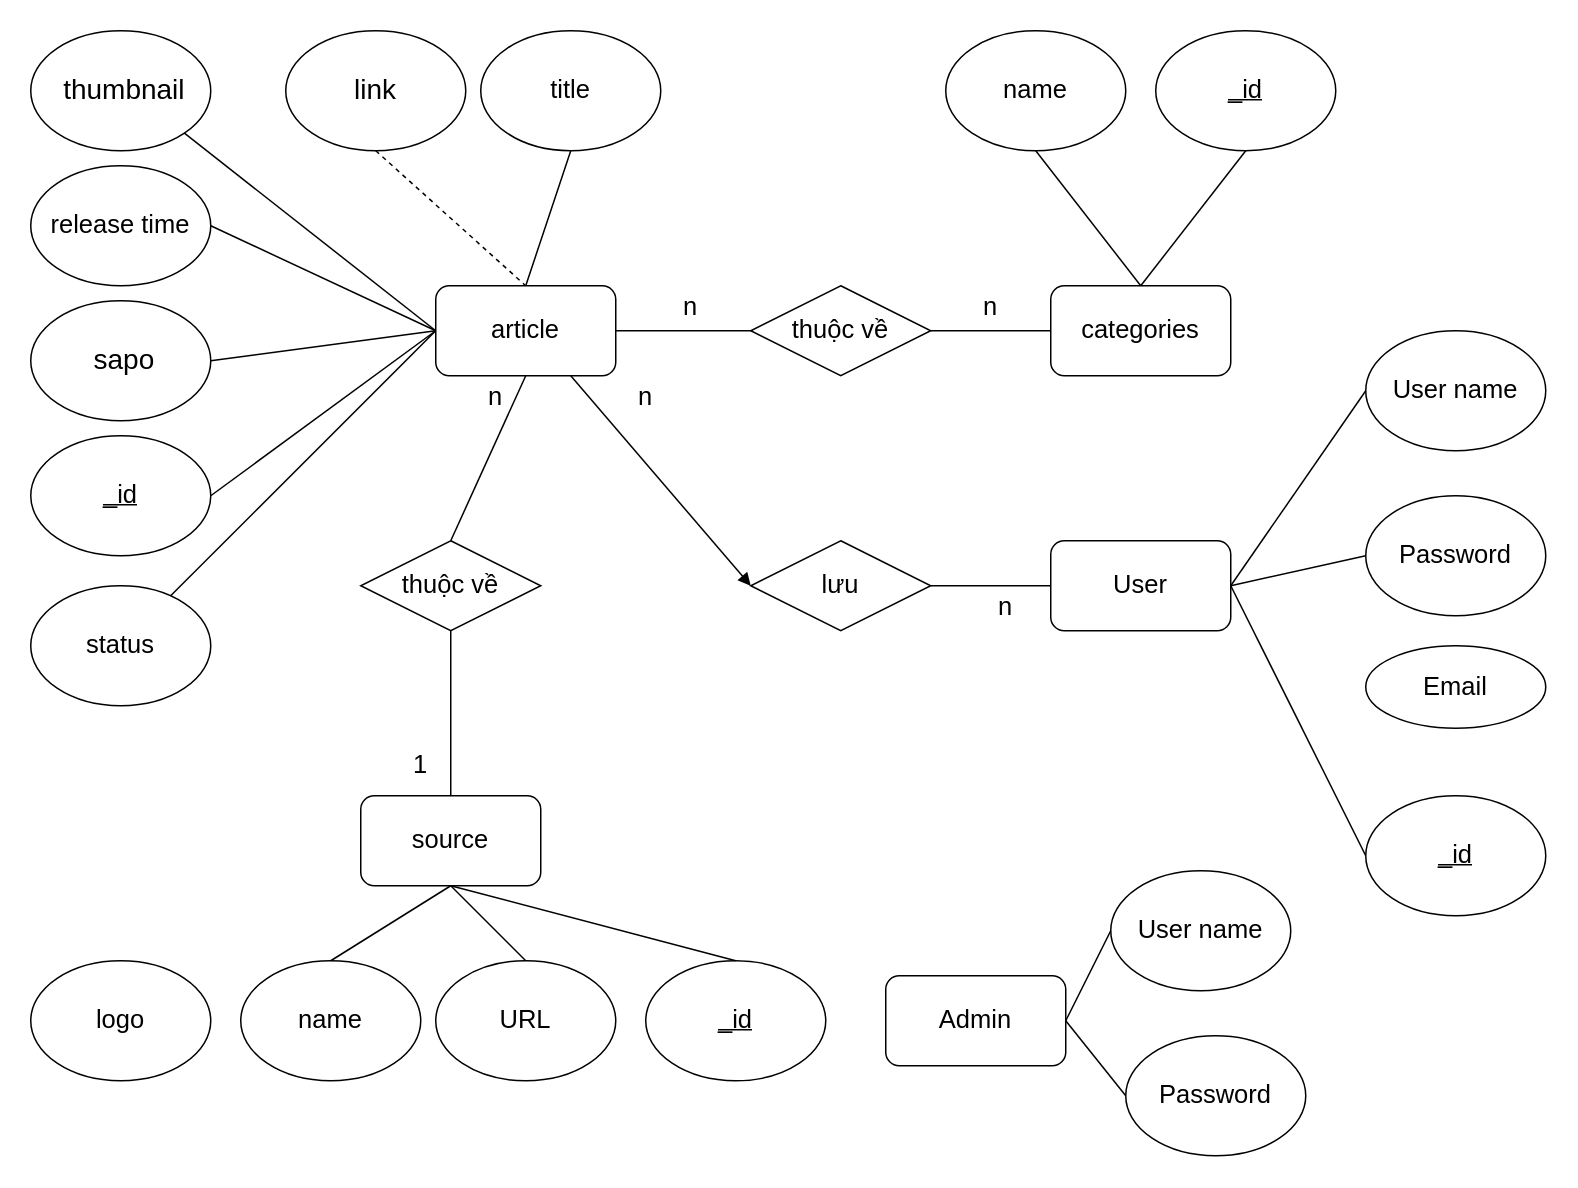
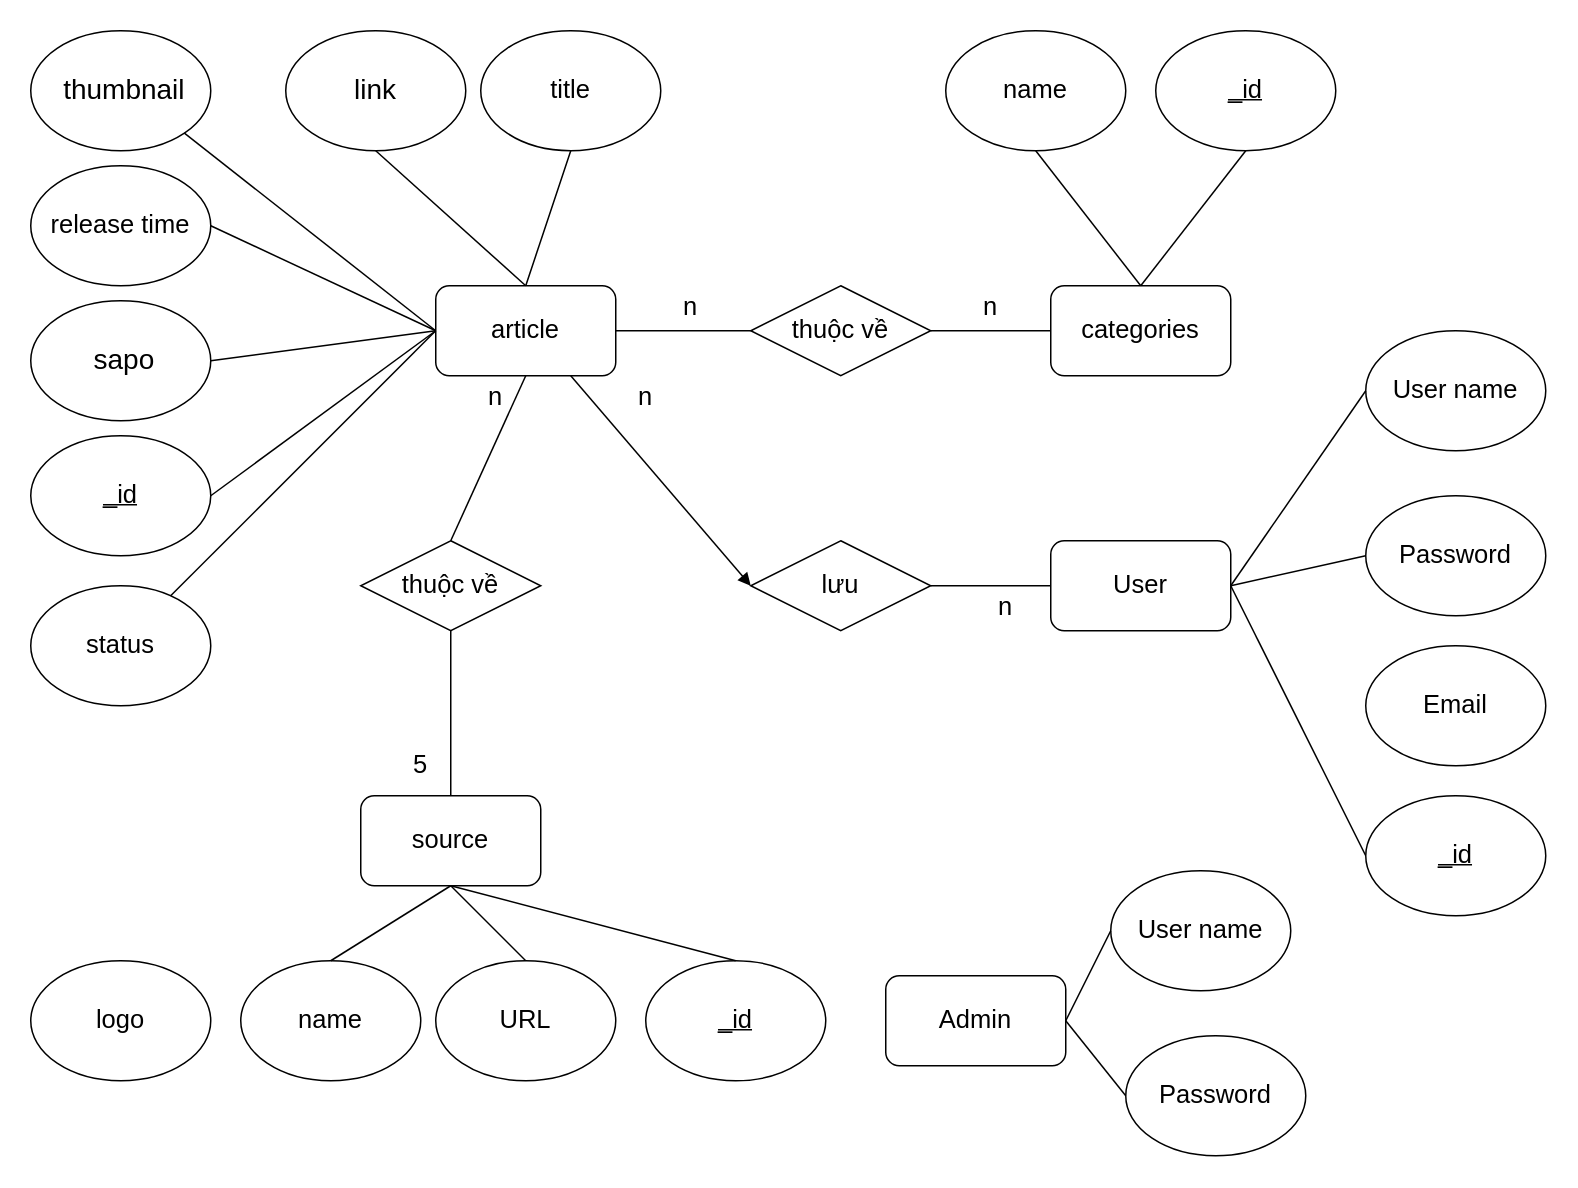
edge "link" -- "article": style dashed -> solid
node "Email": size 180x83 -> 180x120
node "1": label "1" -> "5"
